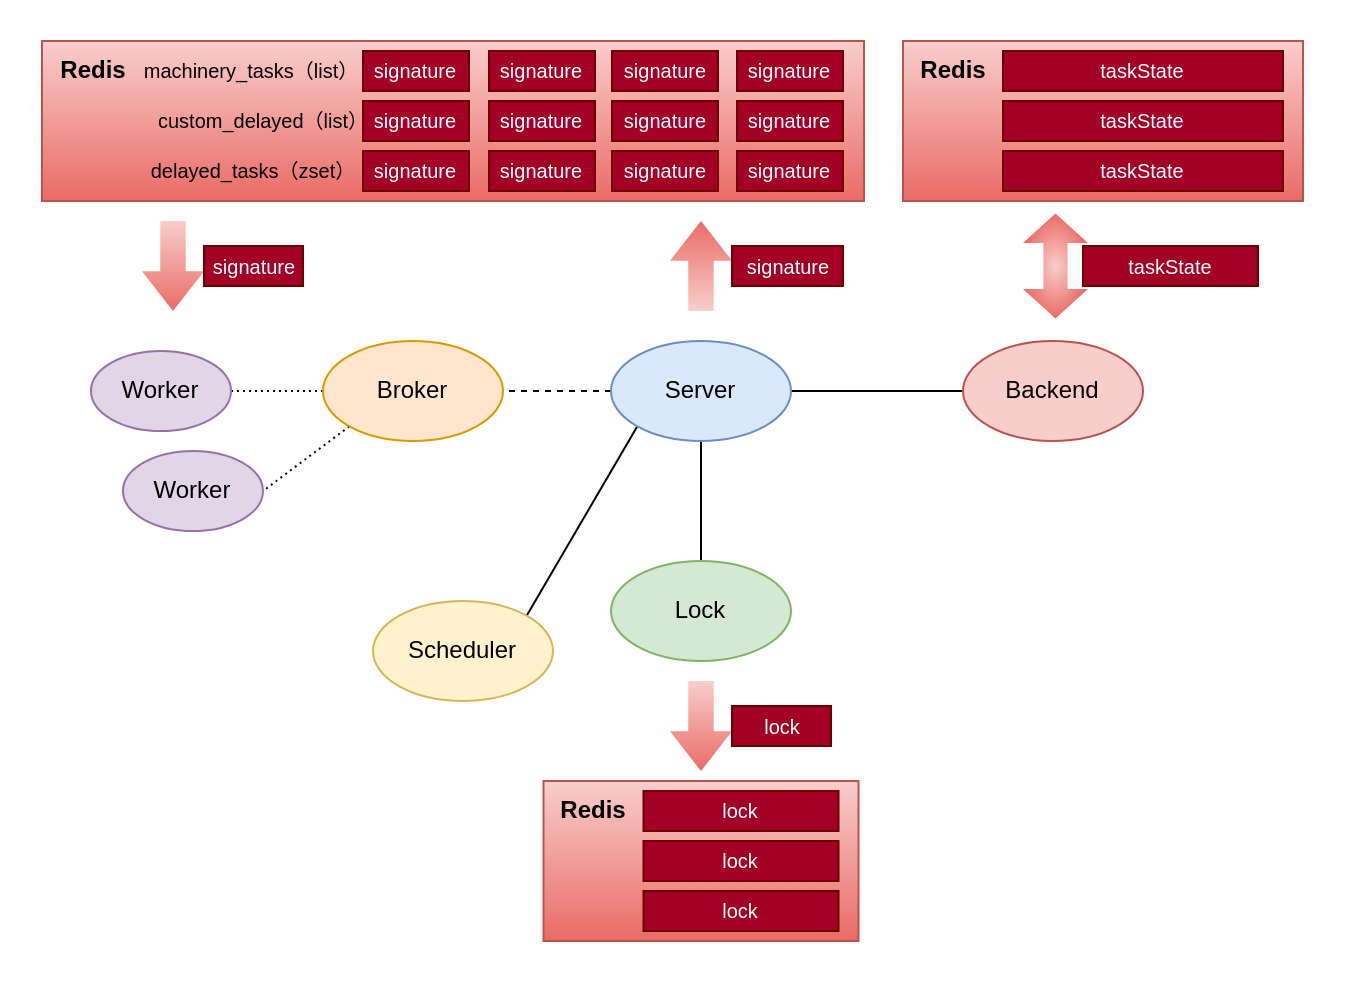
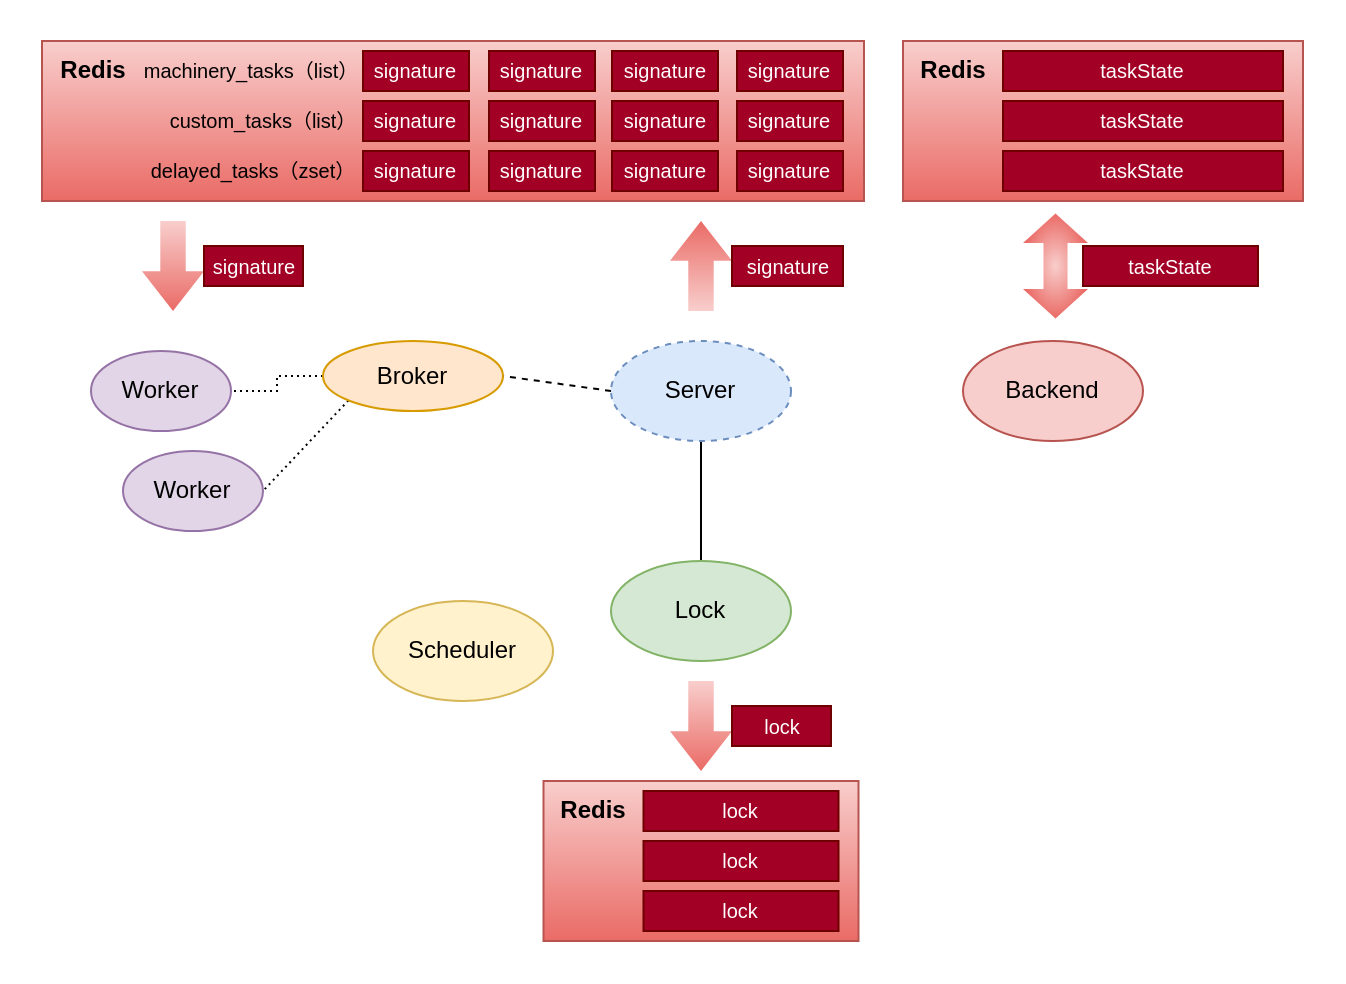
node "custom_delayed（list）": label "custom_delayed（list）" -> "custom_tasks（list）"
node "Broker": size 180x100 -> 180x70
node "Server": style solid -> dashed
edge "Server" -- "Backend": removed
edge "Server" -- "Scheduler": removed
